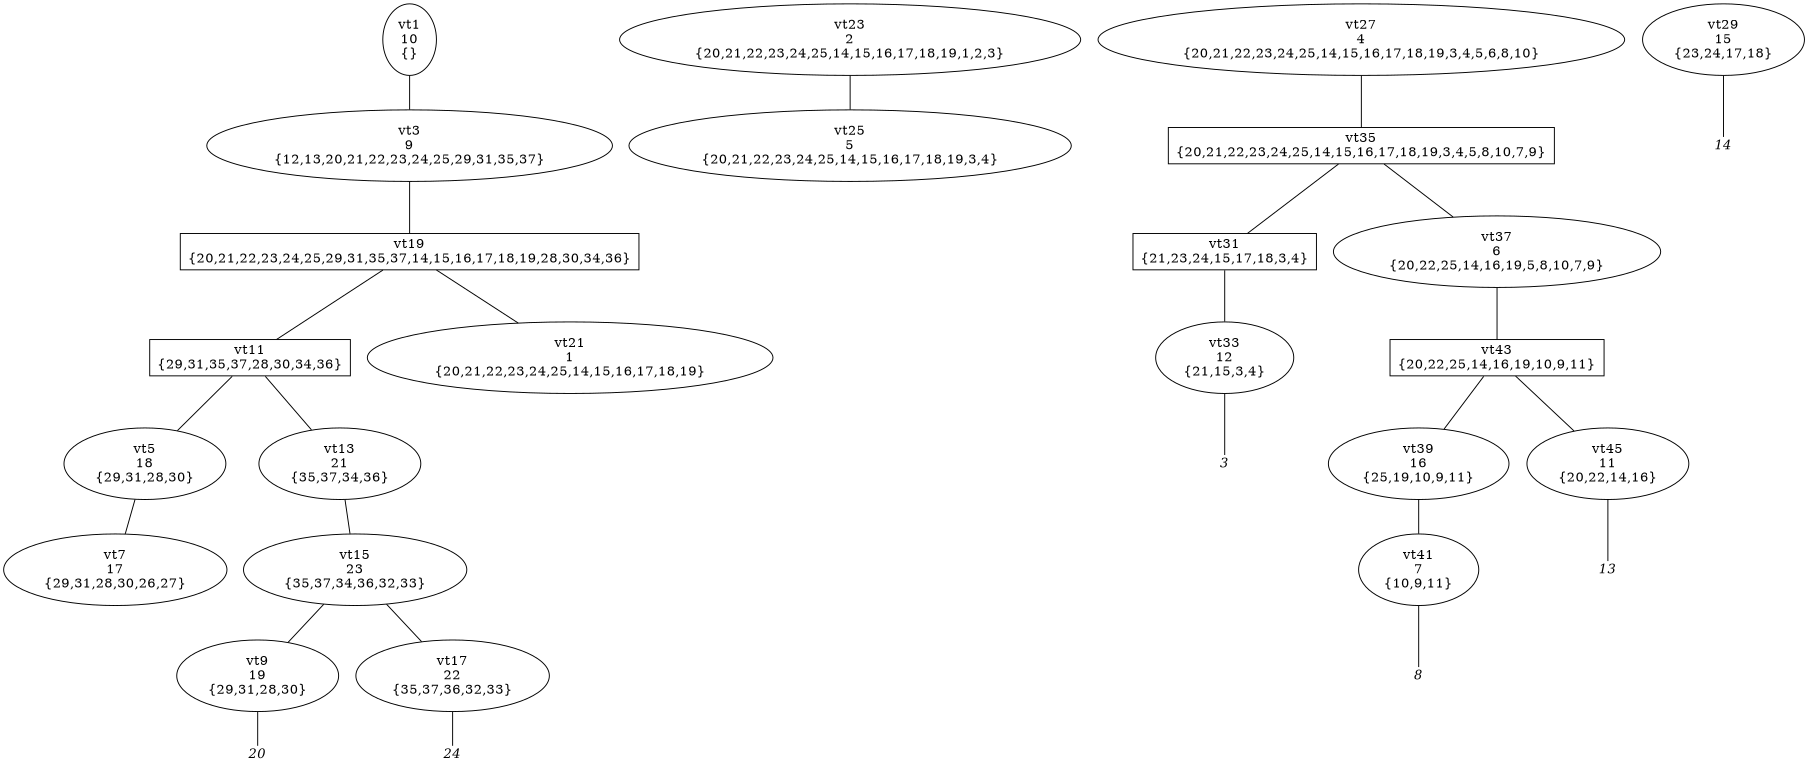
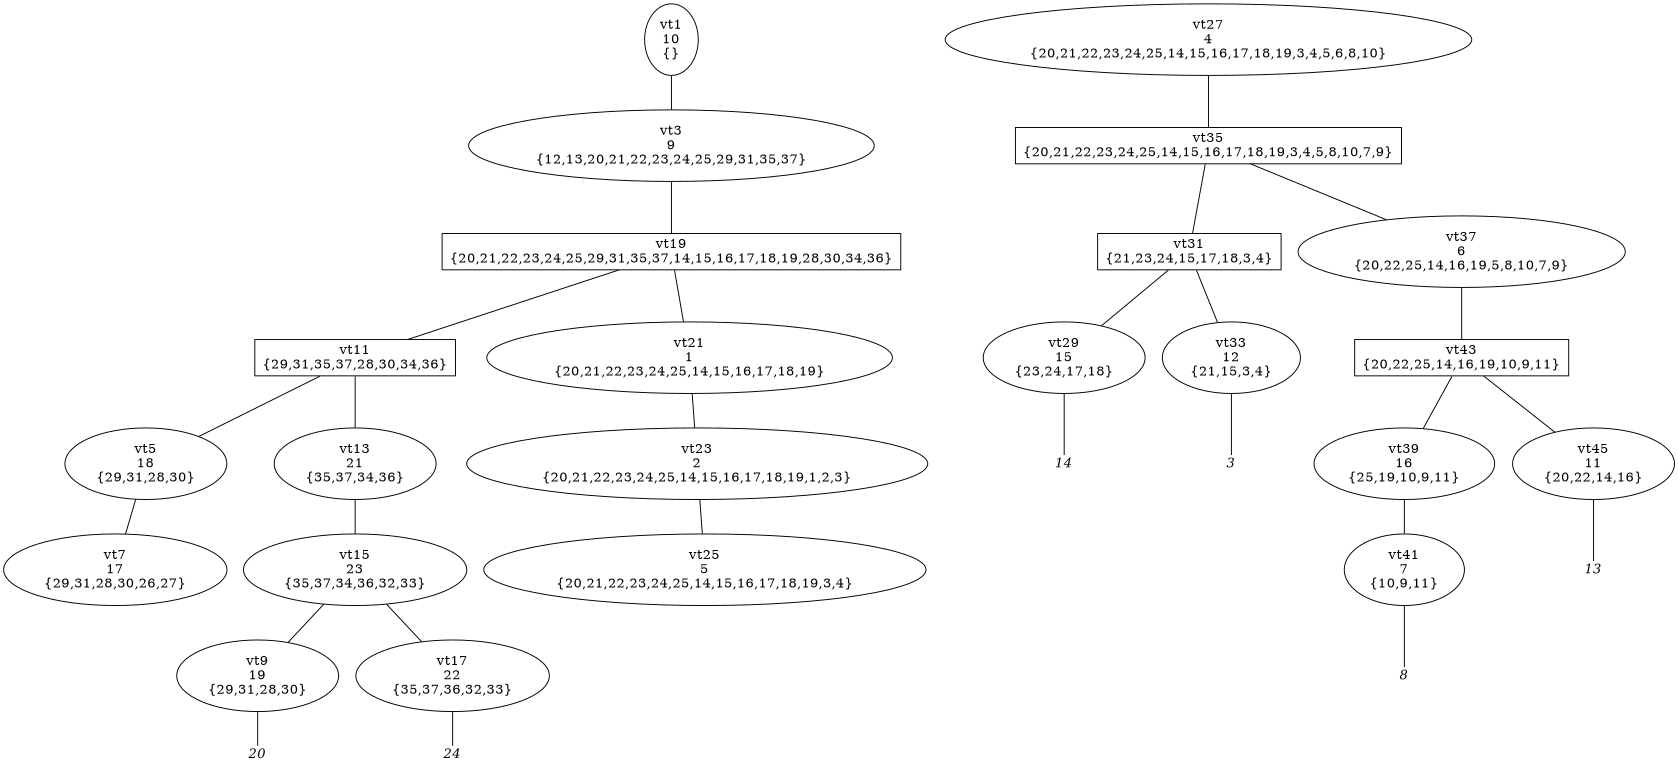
edge "vt31 {21,23,24,15,17,18,3,4}" -- "vt29 15 {23,24,17,18}": added
edge "vt21 1 {20,21,22,23,24,25,14,15,16,17,18,19}" -- "vt23 2 {20,21,22,23,24,25,14,15,16,17,18,19,1,2,3}": added
